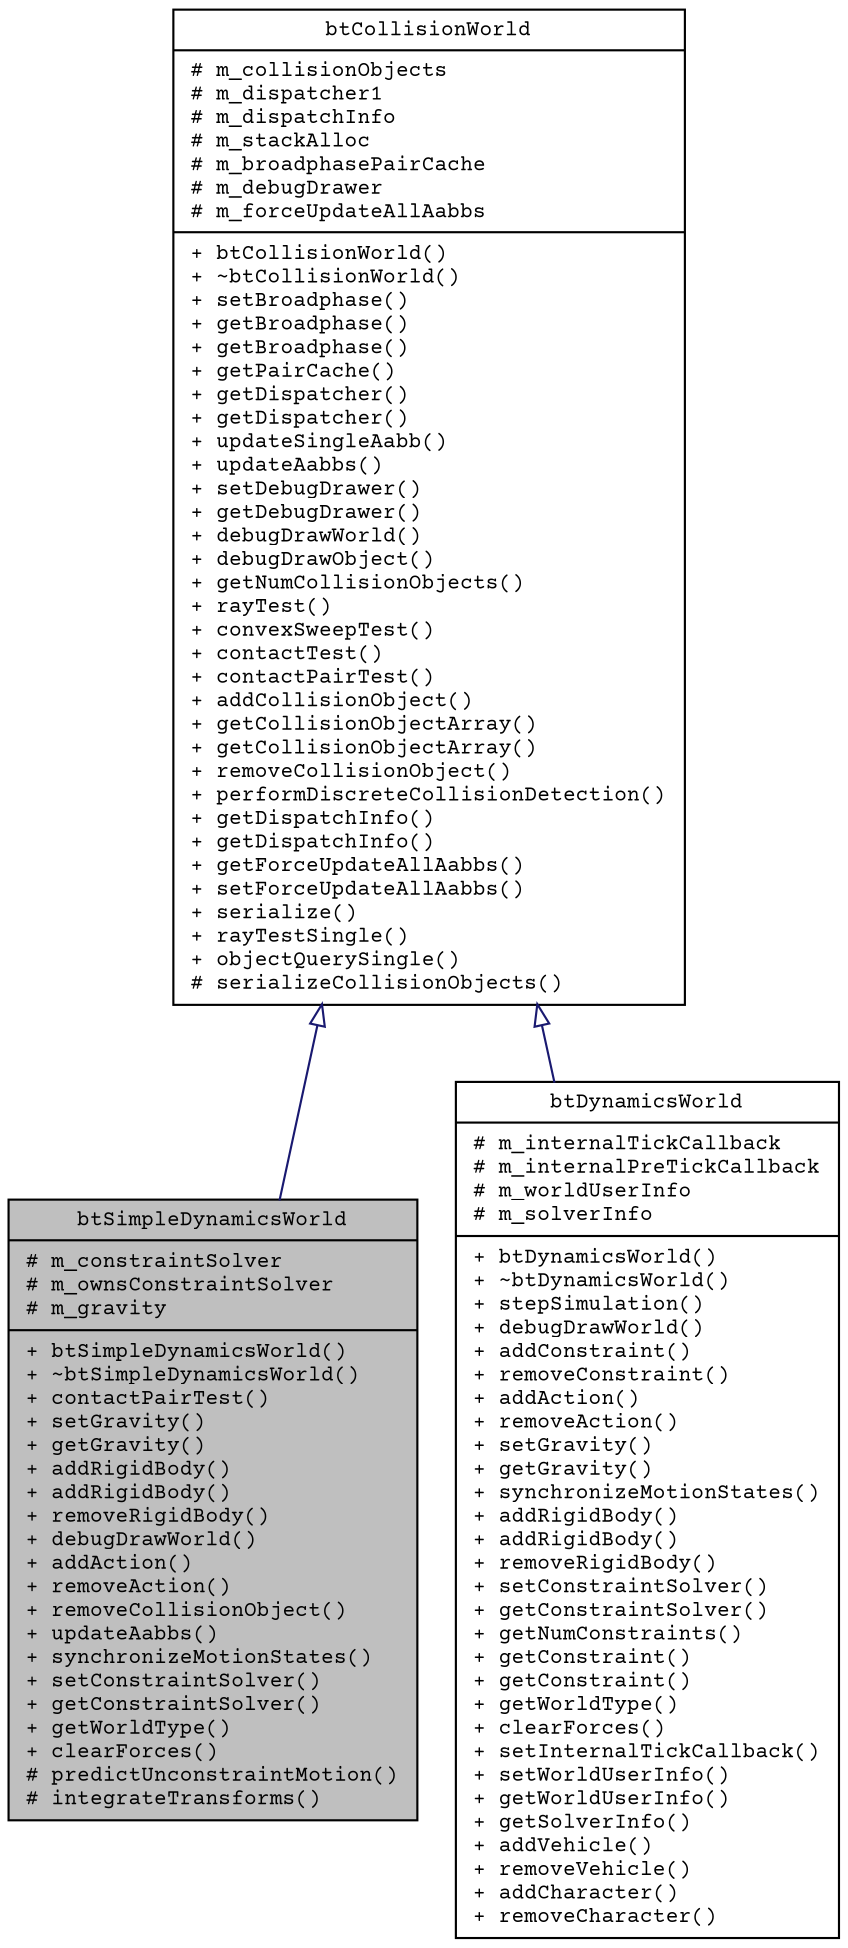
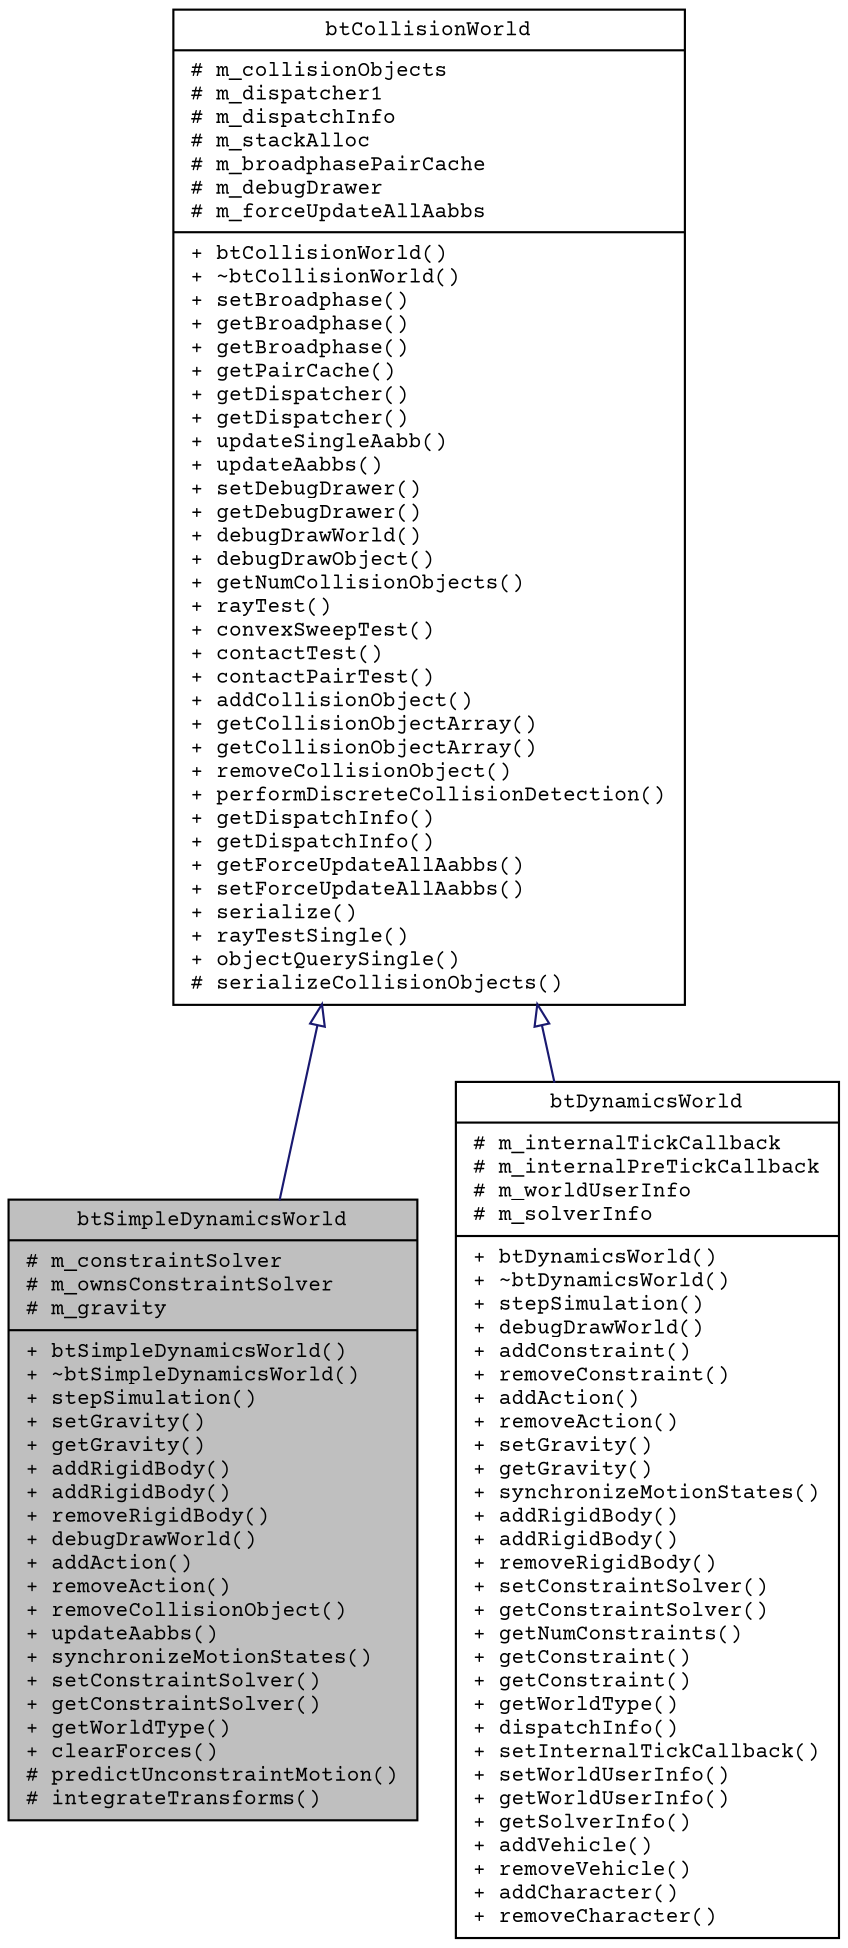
node "btSimpleDynamicsWorld": text "+ contactPairTest()" -> "+ stepSimulation()"
node "btDynamicsWorld": text "+ clearForces()" -> "+ dispatchInfo()"
